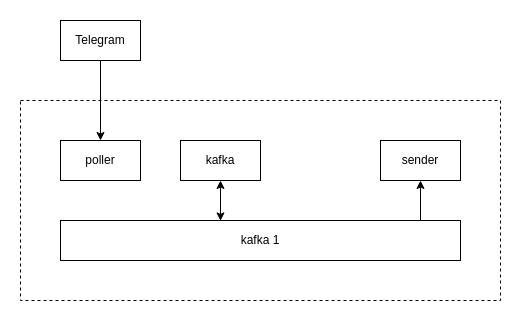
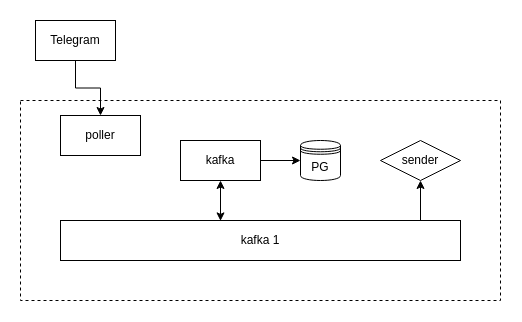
node "Telegram": moved (101, 41) -> (76, 41)
node "poller": moved (101, 161) -> (101, 136)
edge "kafka" -> "PG": added
node "PG": added
node "sender": shape rectangle -> diamond
